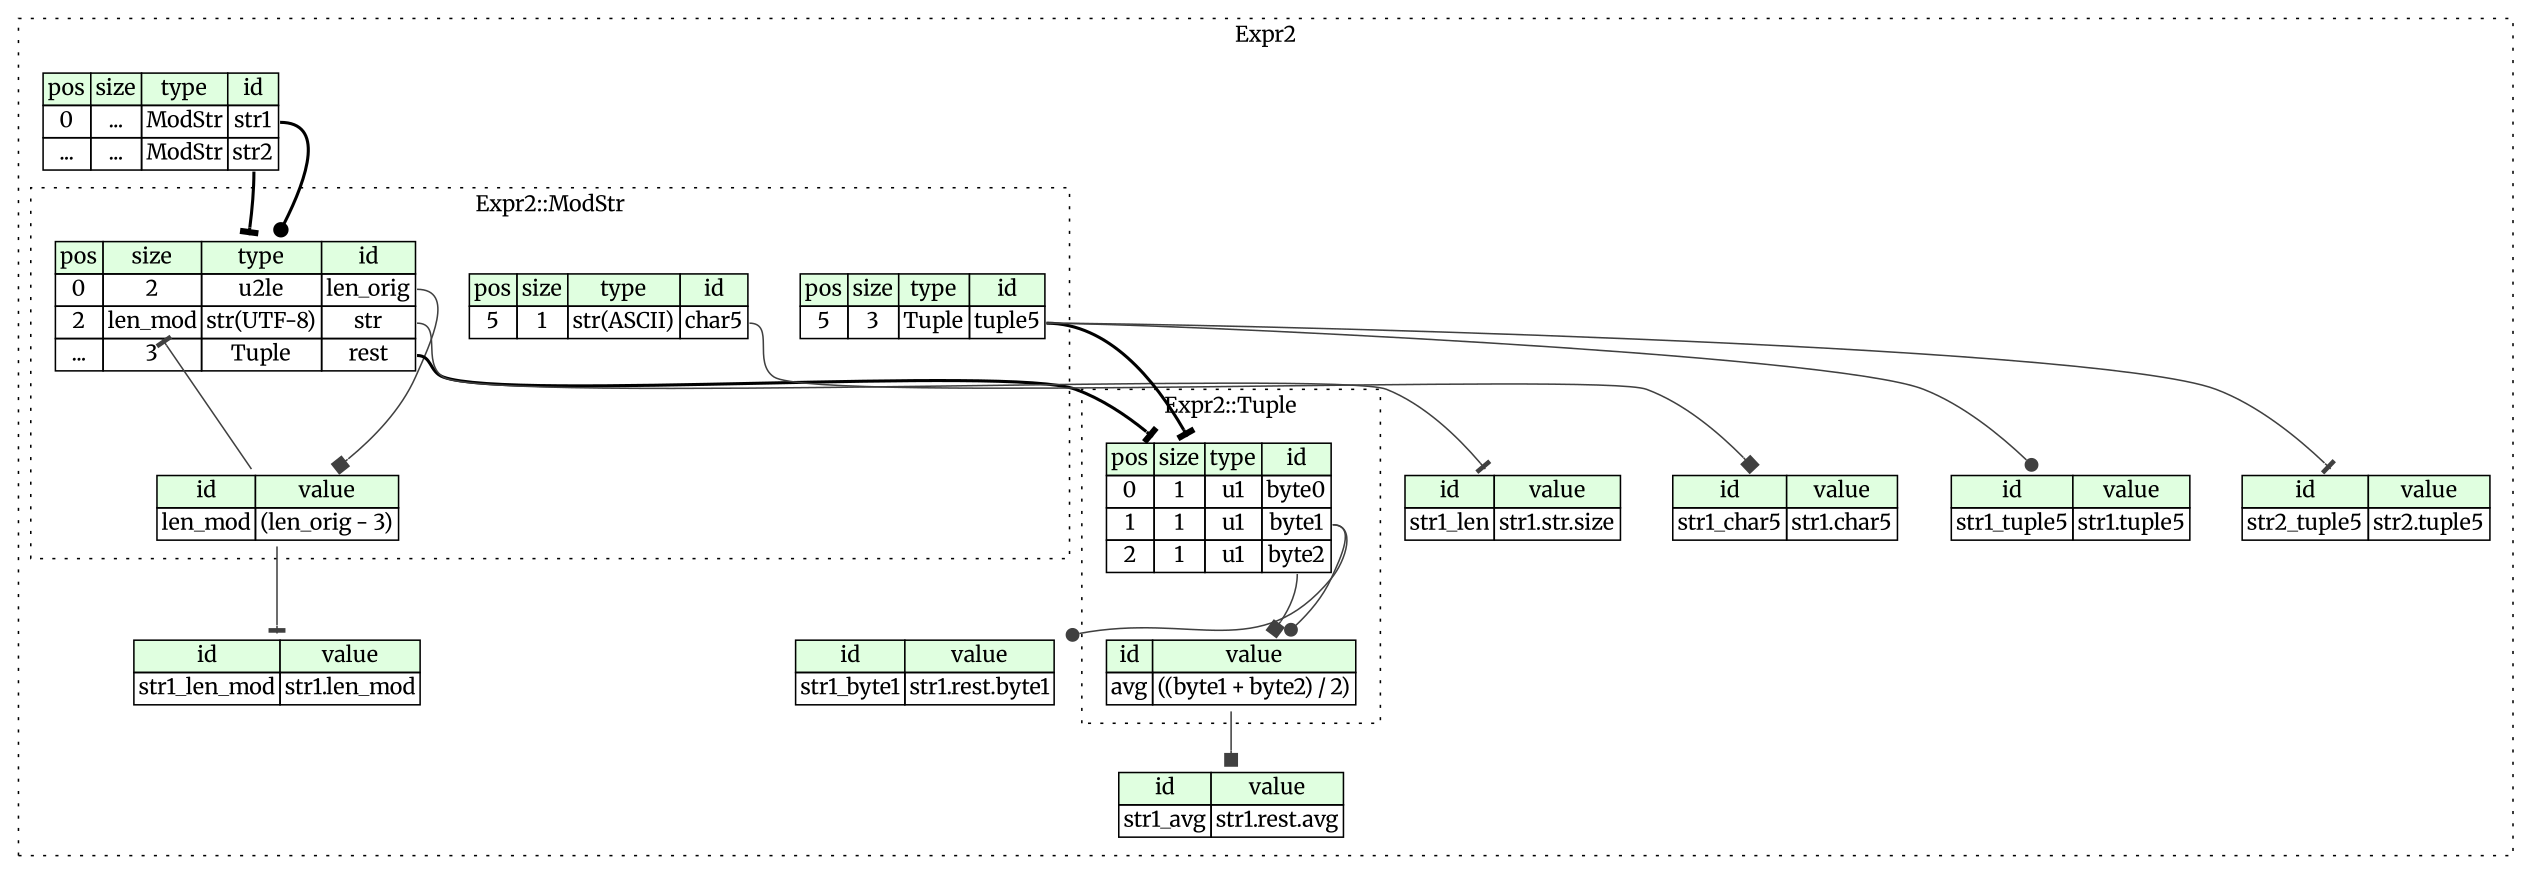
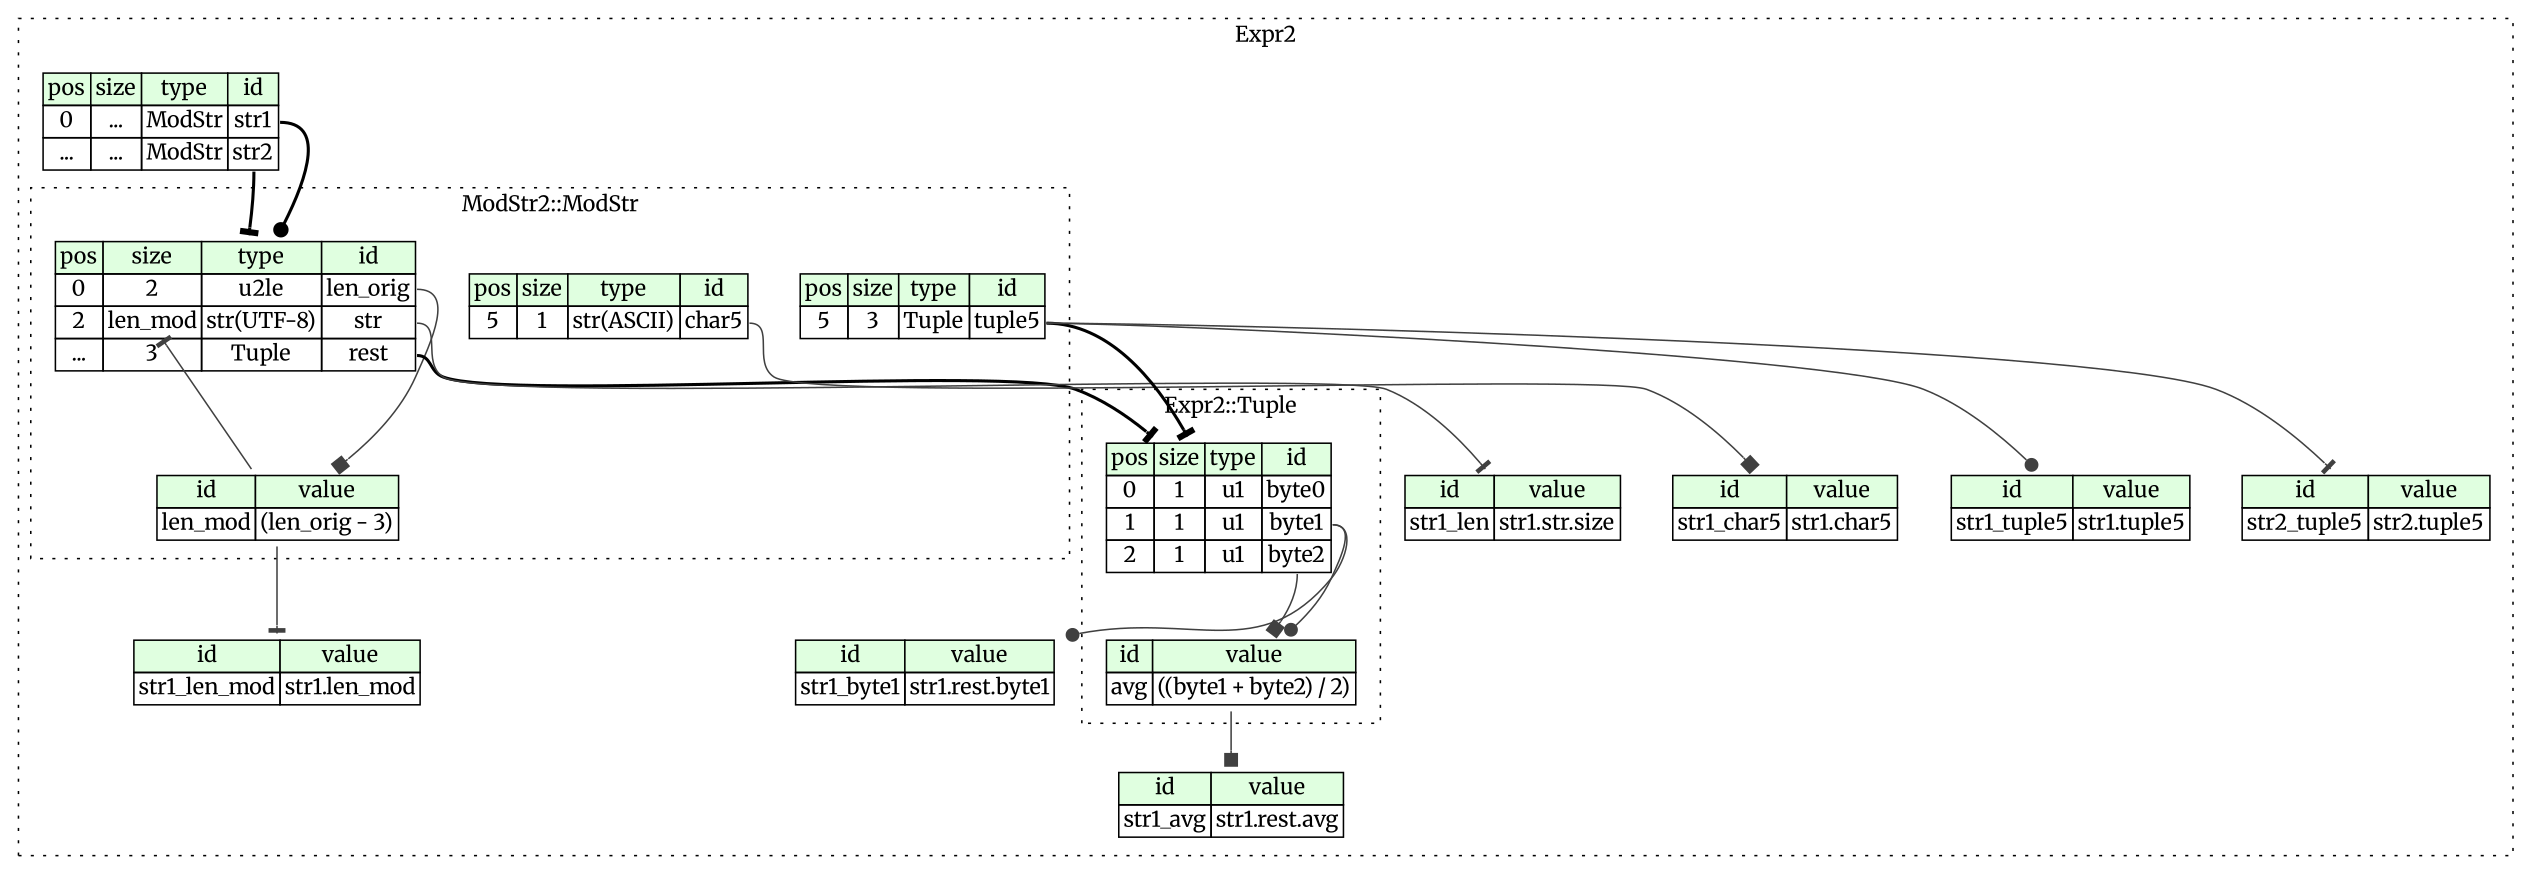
cluster "Expr2::ModStr": label "Expr2::ModStr" -> "ModStr2::ModStr"
